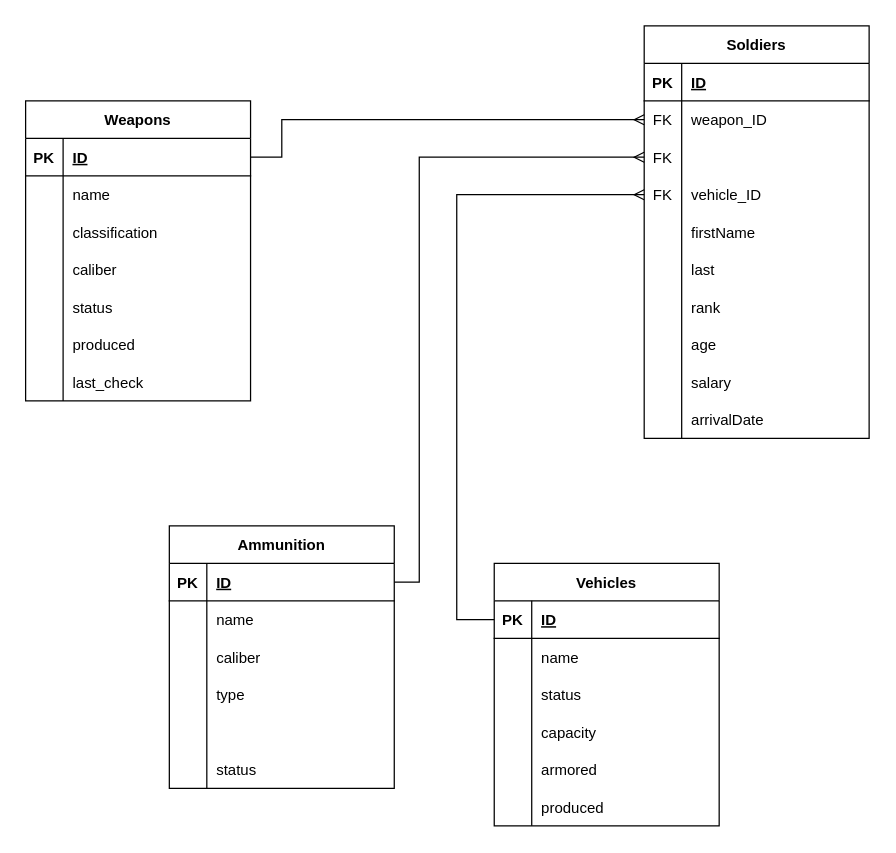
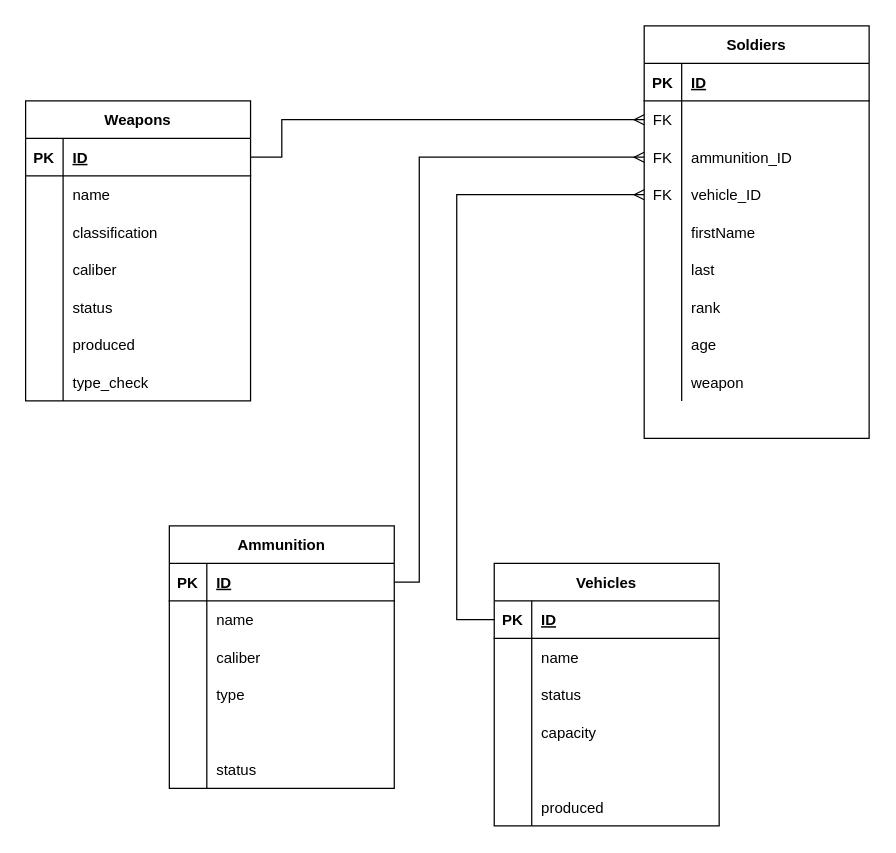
node "weapon_ID": removed
node "ammunition_ID": added
node "last_check": label "last_check" -> "type_check"
node "salary": label "salary" -> "weapon"
node "arrivalDate": removed
node "armored": removed
